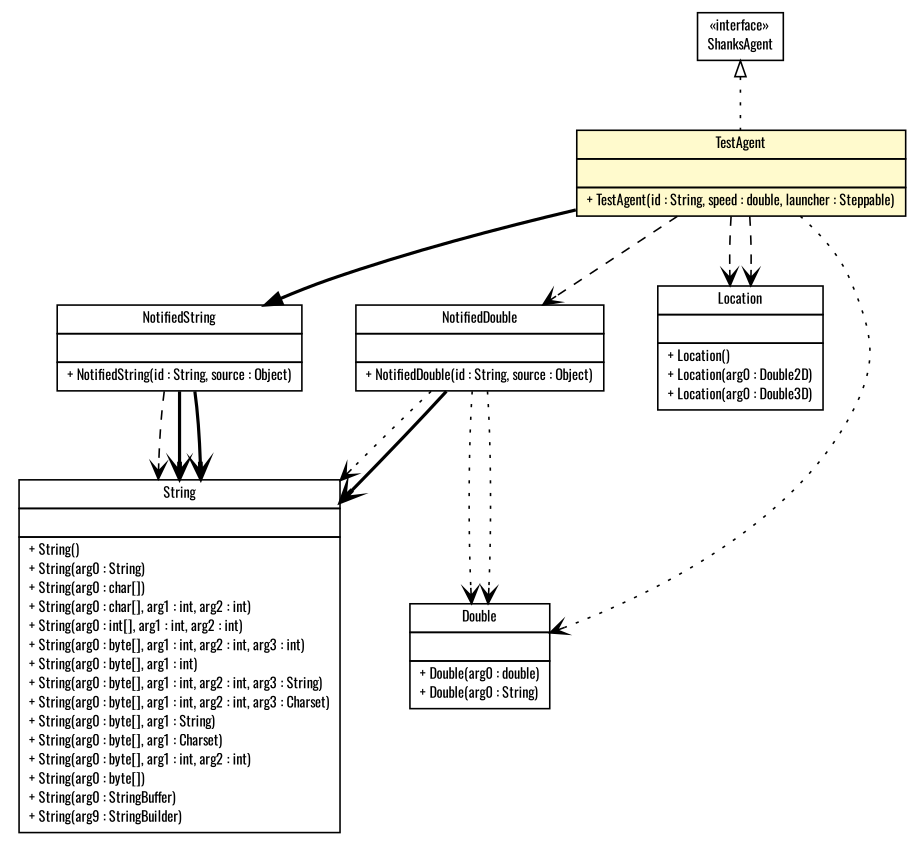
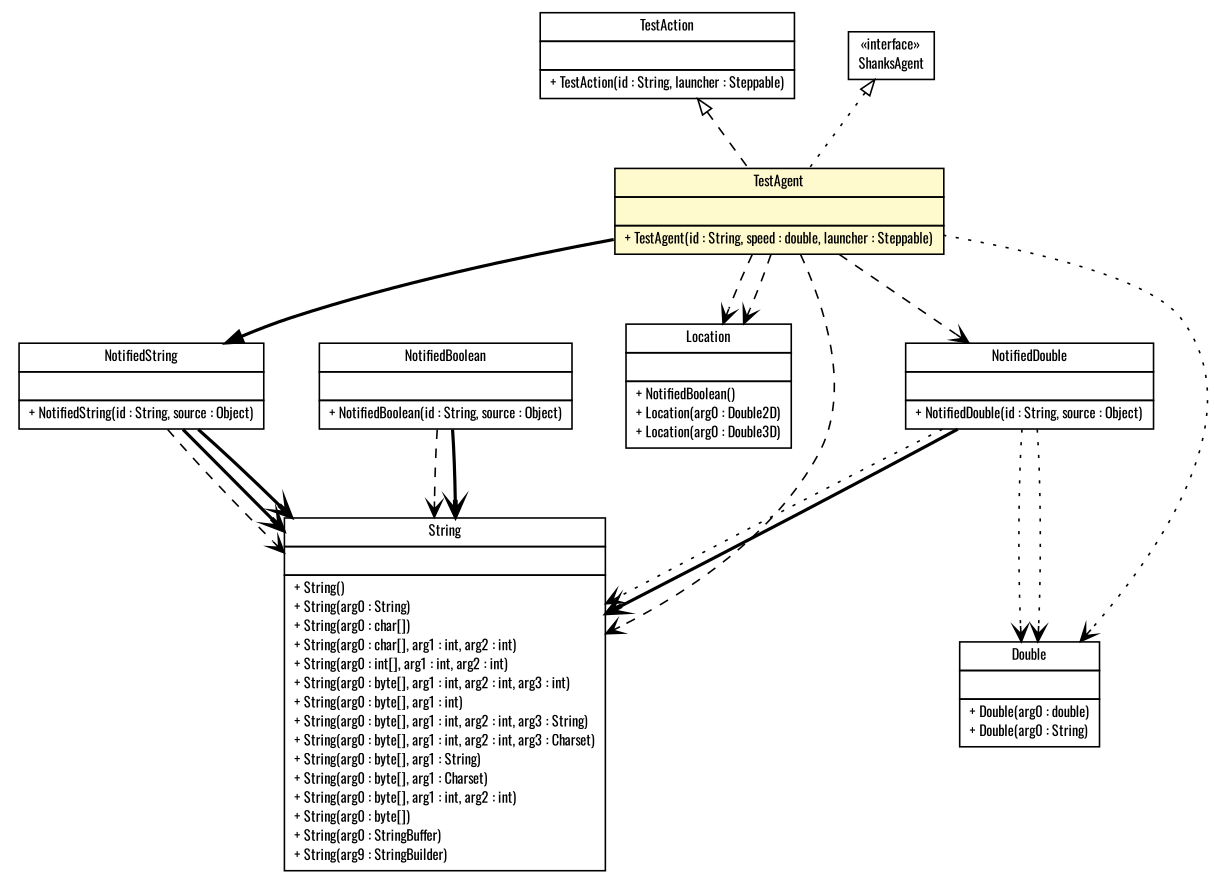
node "TestAction": added
node "Location": text "+ Location()" -> "+ NotifiedBoolean()"
node "NotifiedBoolean": added
edge "TestAgent" -> "String": added
